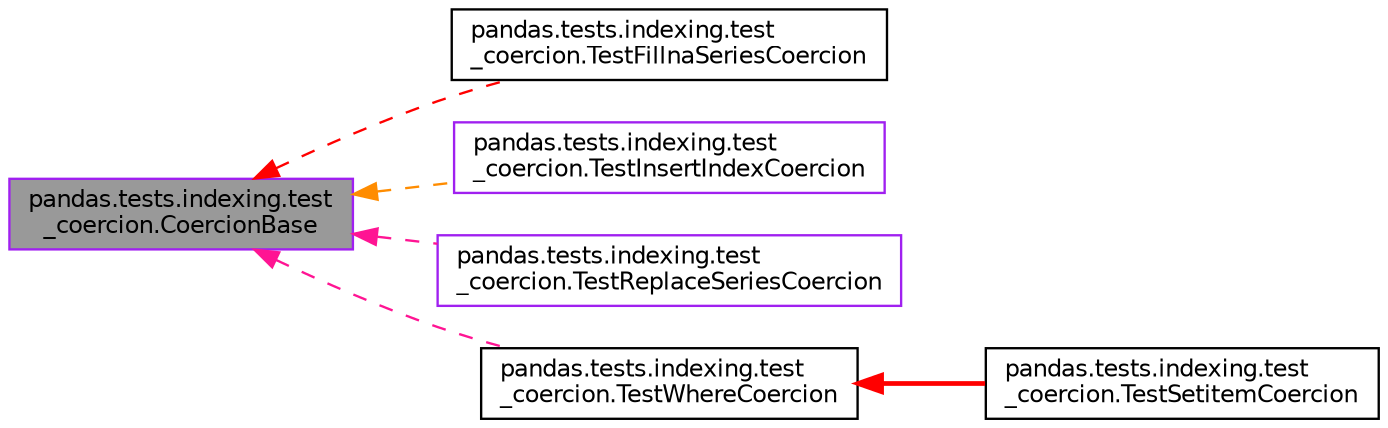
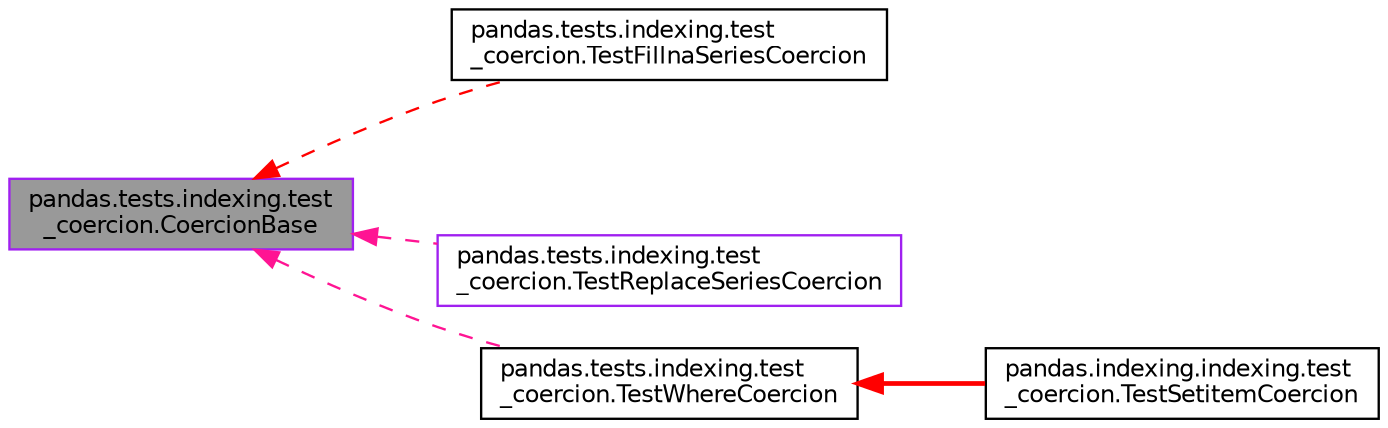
node "pandas.tests.indexing.test _coercion.TestInsertIndexCoercion": removed
node "pandas.tests.indexing.test _coercion.TestSetitemCoercion": label "pandas.tests.indexing.test _coercion.TestSetitemCoercion" -> "pandas.indexing.indexing.test _coercion.TestSetitemCoercion"
